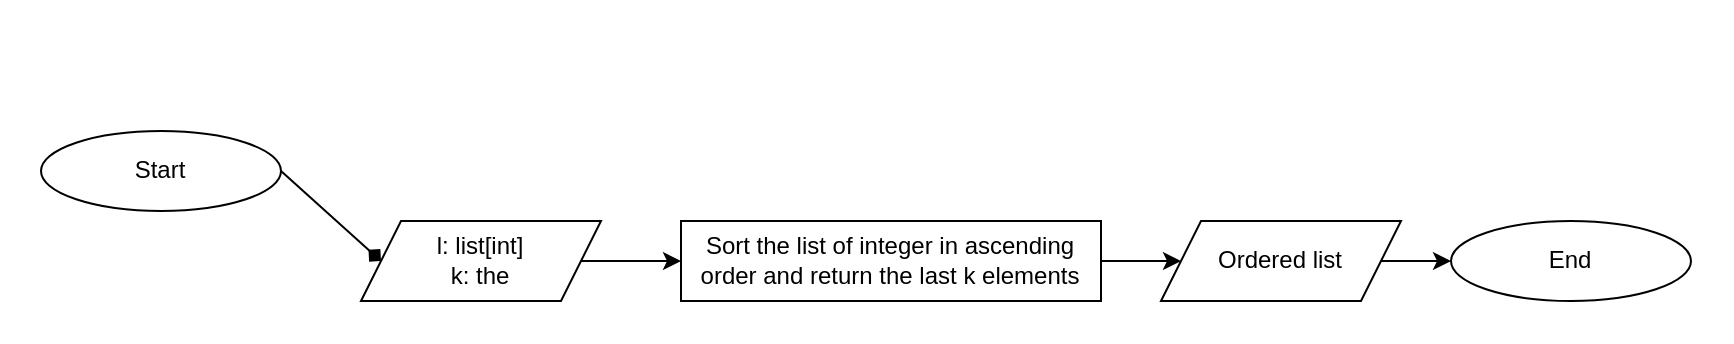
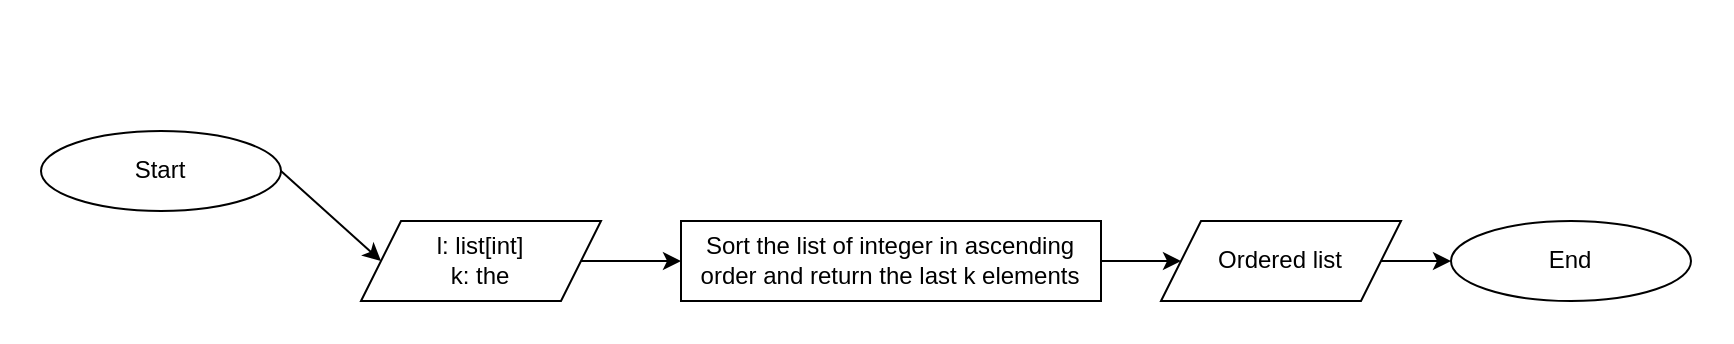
edge "Start" -> "l: list[int] k: the": arrowhead diamond -> classic
